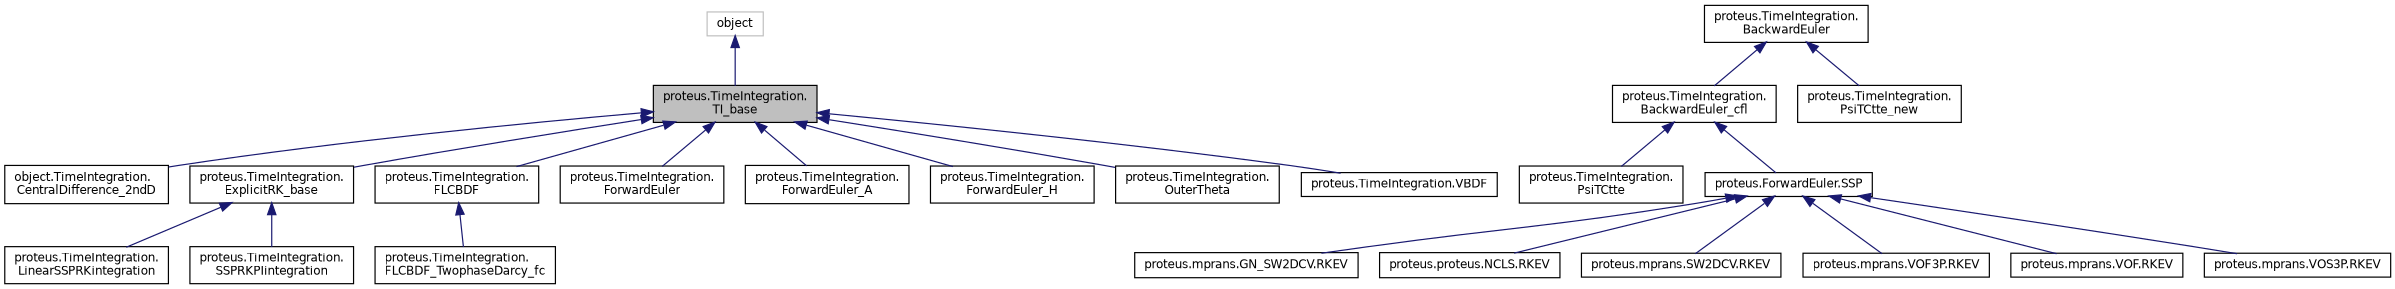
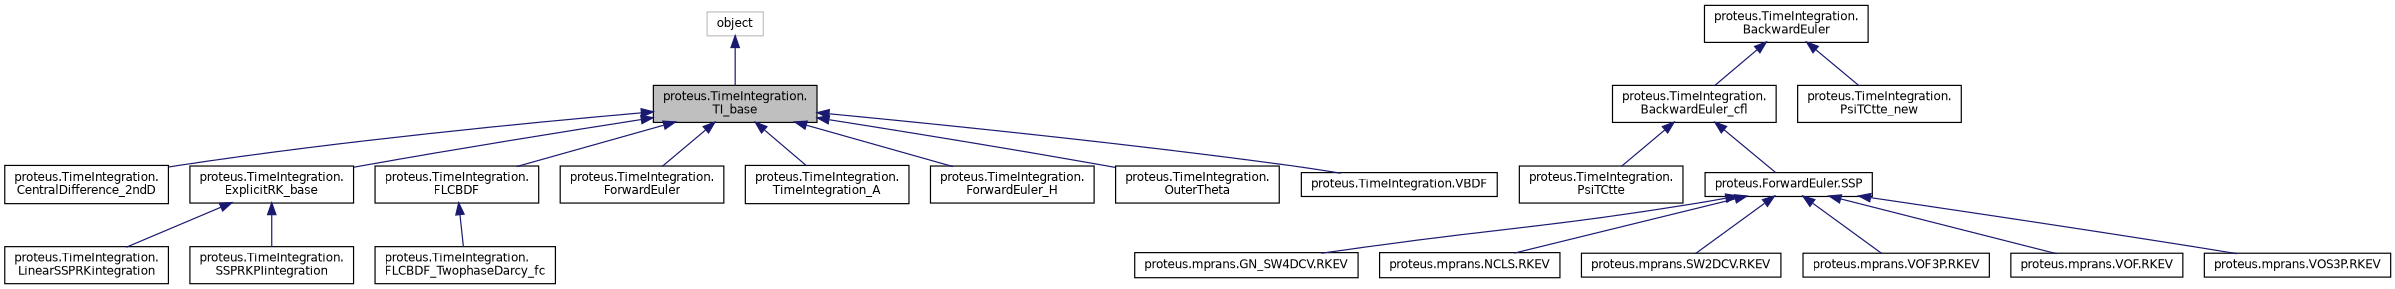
node "object.TimeIntegration. CentralDifference_2ndD": label "object.TimeIntegration. CentralDifference_2ndD" -> "proteus.TimeIntegration. CentralDifference_2ndD"
node "proteus.TimeIntegration. ForwardEuler_A": label "proteus.TimeIntegration. ForwardEuler_A" -> "proteus.TimeIntegration. TimeIntegration_A"
node "proteus.mprans.GN_SW2DCV.RKEV": label "proteus.mprans.GN_SW2DCV.RKEV" -> "proteus.mprans.GN_SW4DCV.RKEV"
node "proteus.proteus.NCLS.RKEV": label "proteus.proteus.NCLS.RKEV" -> "proteus.mprans.NCLS.RKEV"
